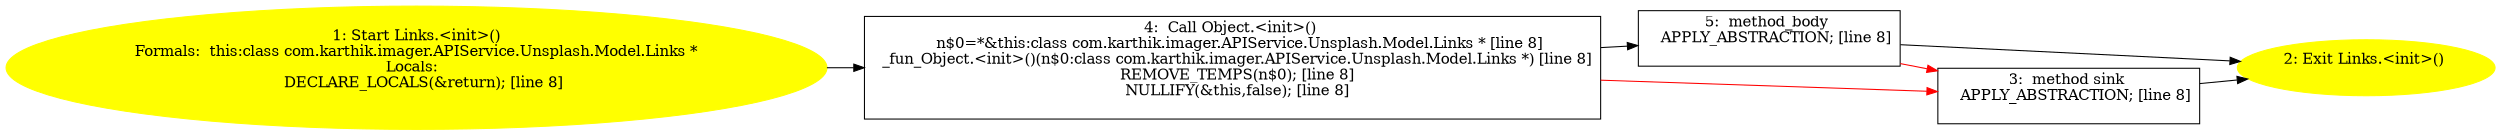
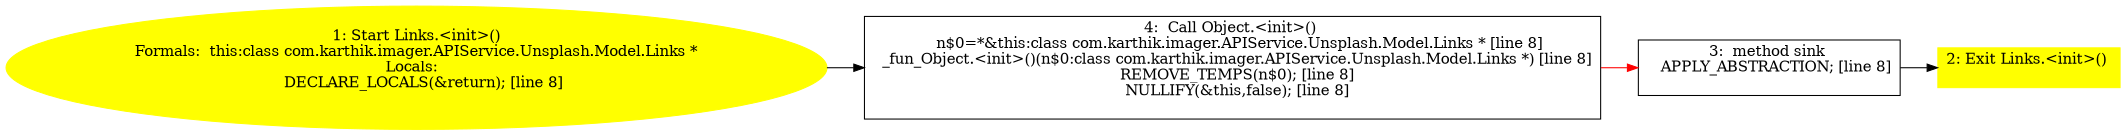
node "5:  method_body APPLY_ABSTRACTION; [line 8]": removed
node "2: Exit Links.<init>()": shape ellipse -> box
